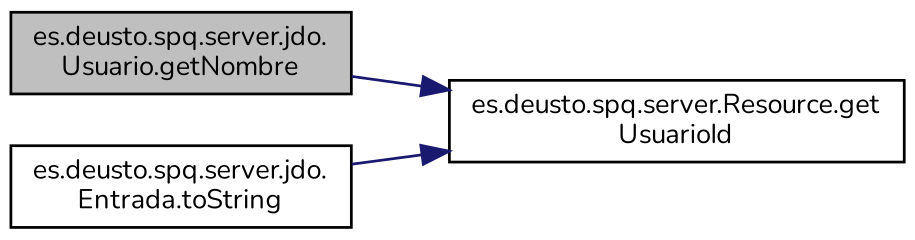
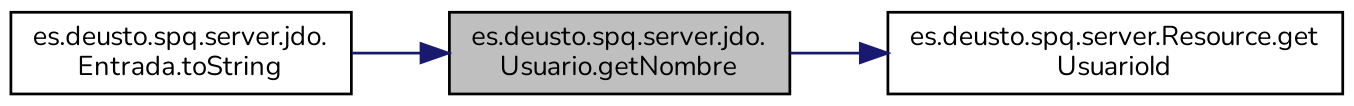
edge "es.deusto.spq.server.jdo. Entrada.toString" -> "es.deusto.spq.server.Resource.get UsuarioId": now "es.deusto.spq.server.jdo. Entrada.toString" -> "es.deusto.spq.server.jdo. Usuario.getNombre"
